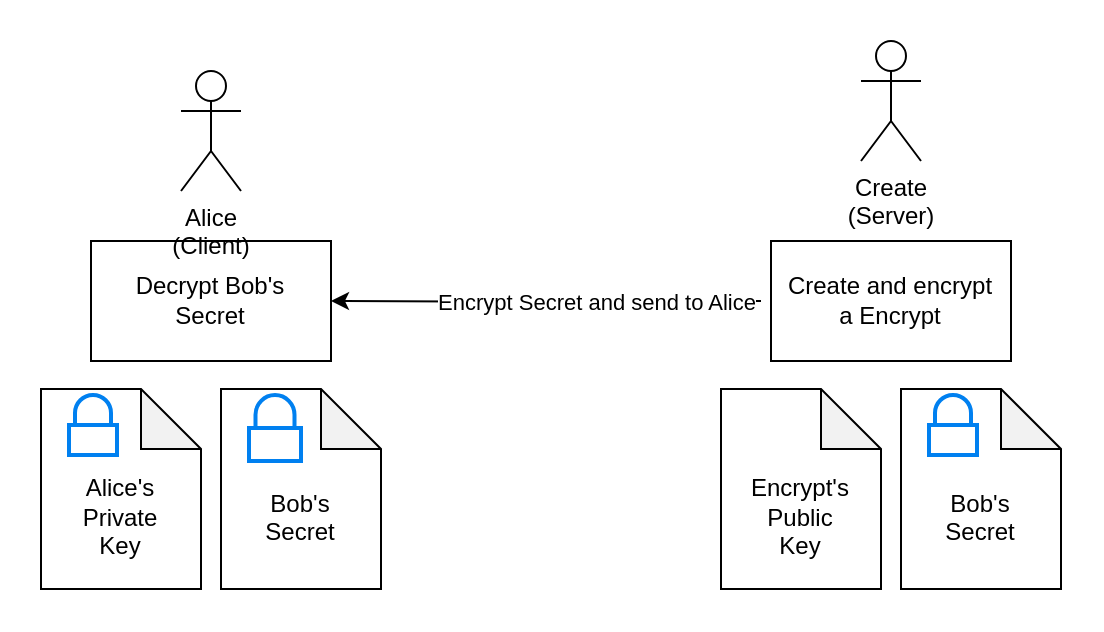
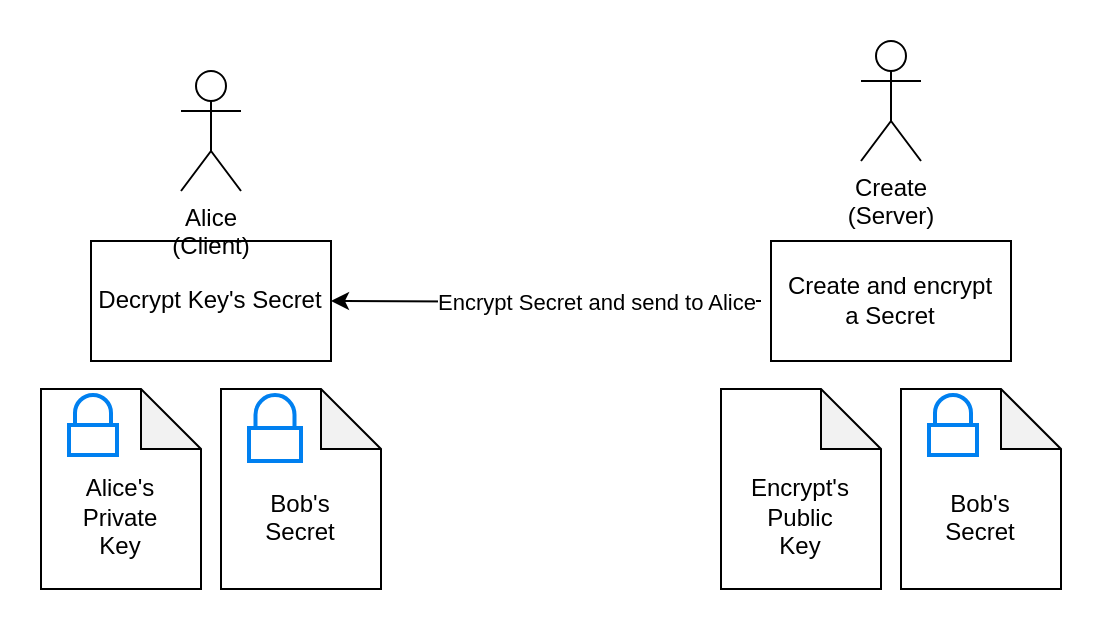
node "Decrypt Bob's Secret": label "Decrypt Bob's Secret" -> "Decrypt Key's Secret"
node "Create and encrypt a Encrypt": label "Create and encrypt a Encrypt" -> "Create and encrypt a Secret"
